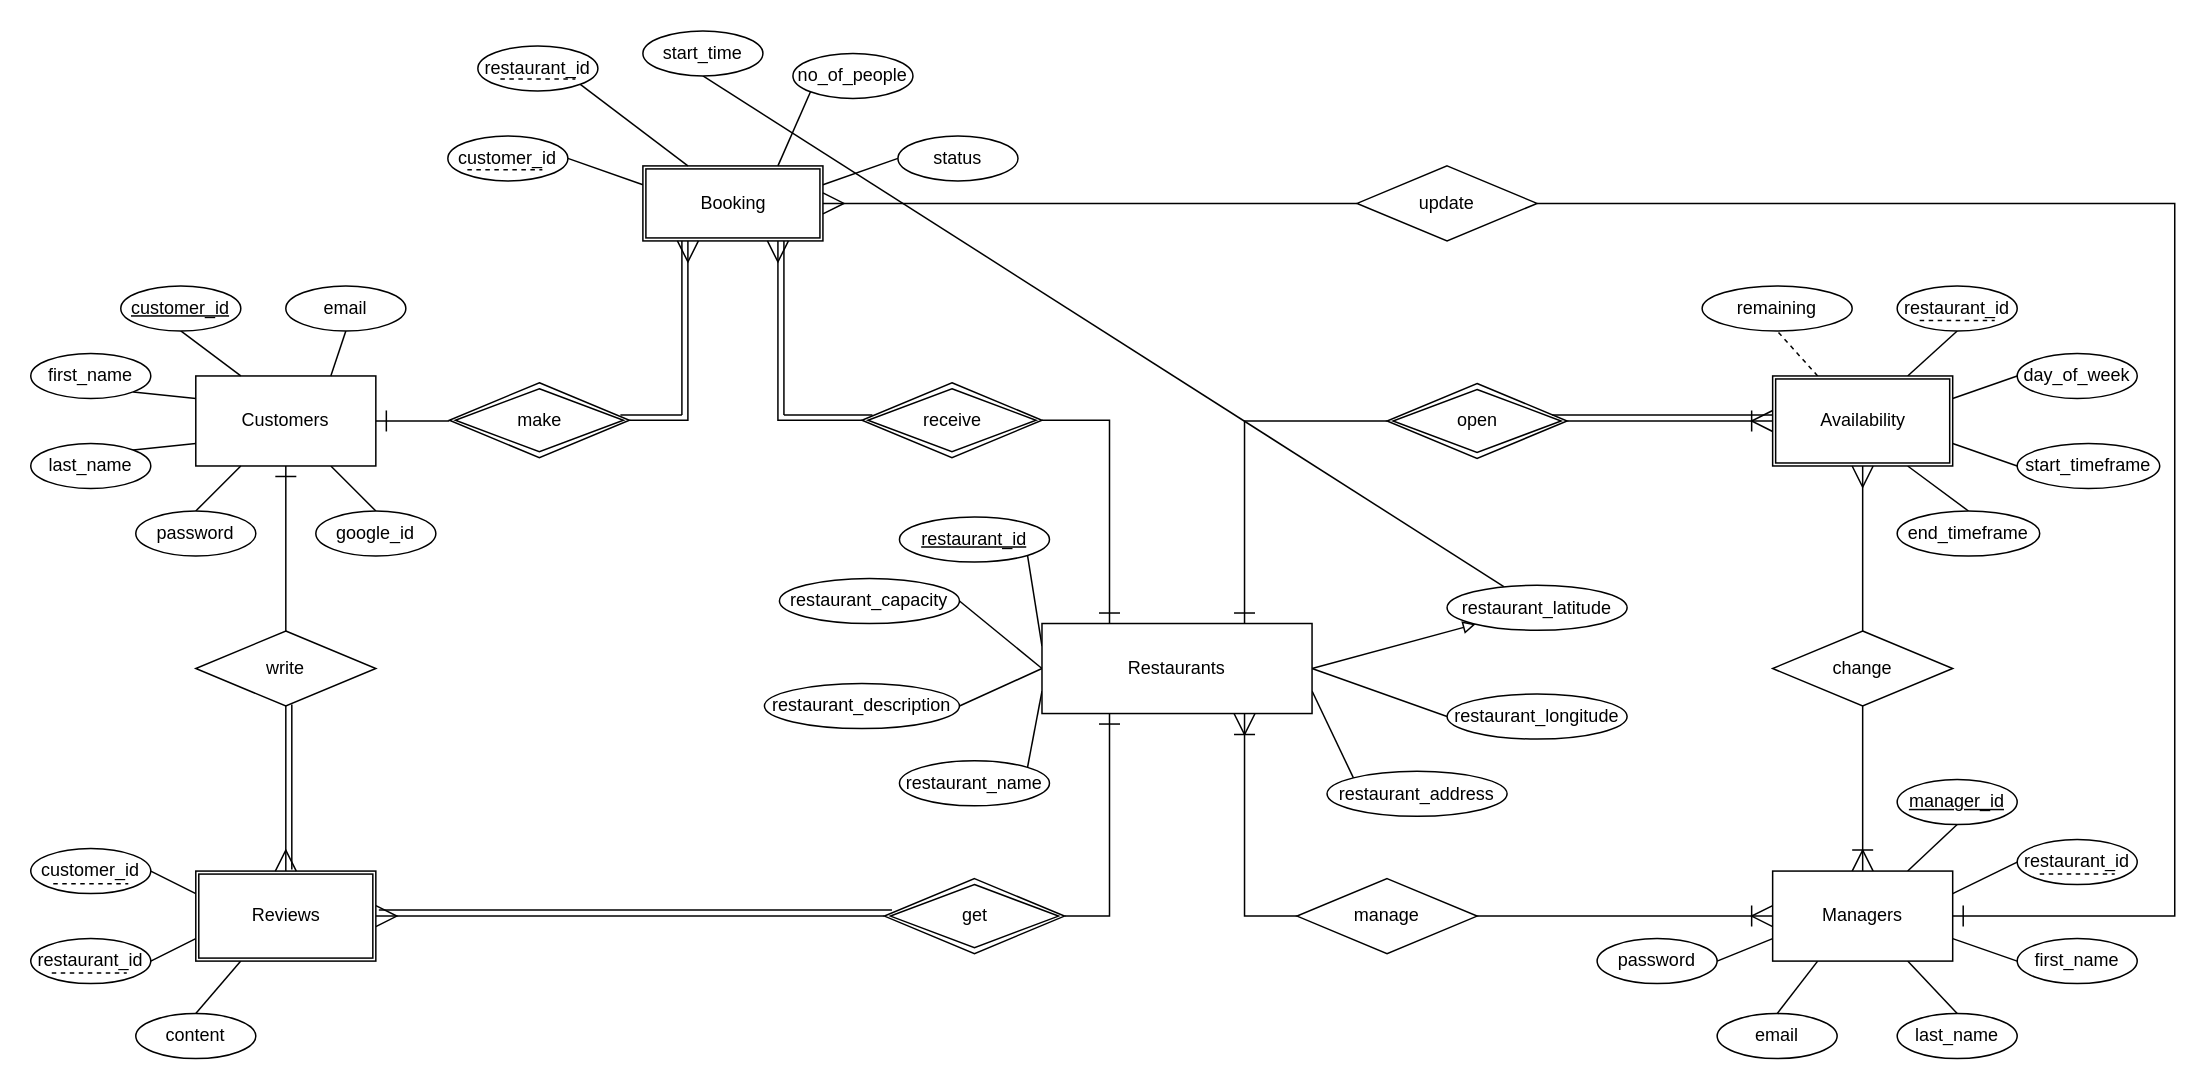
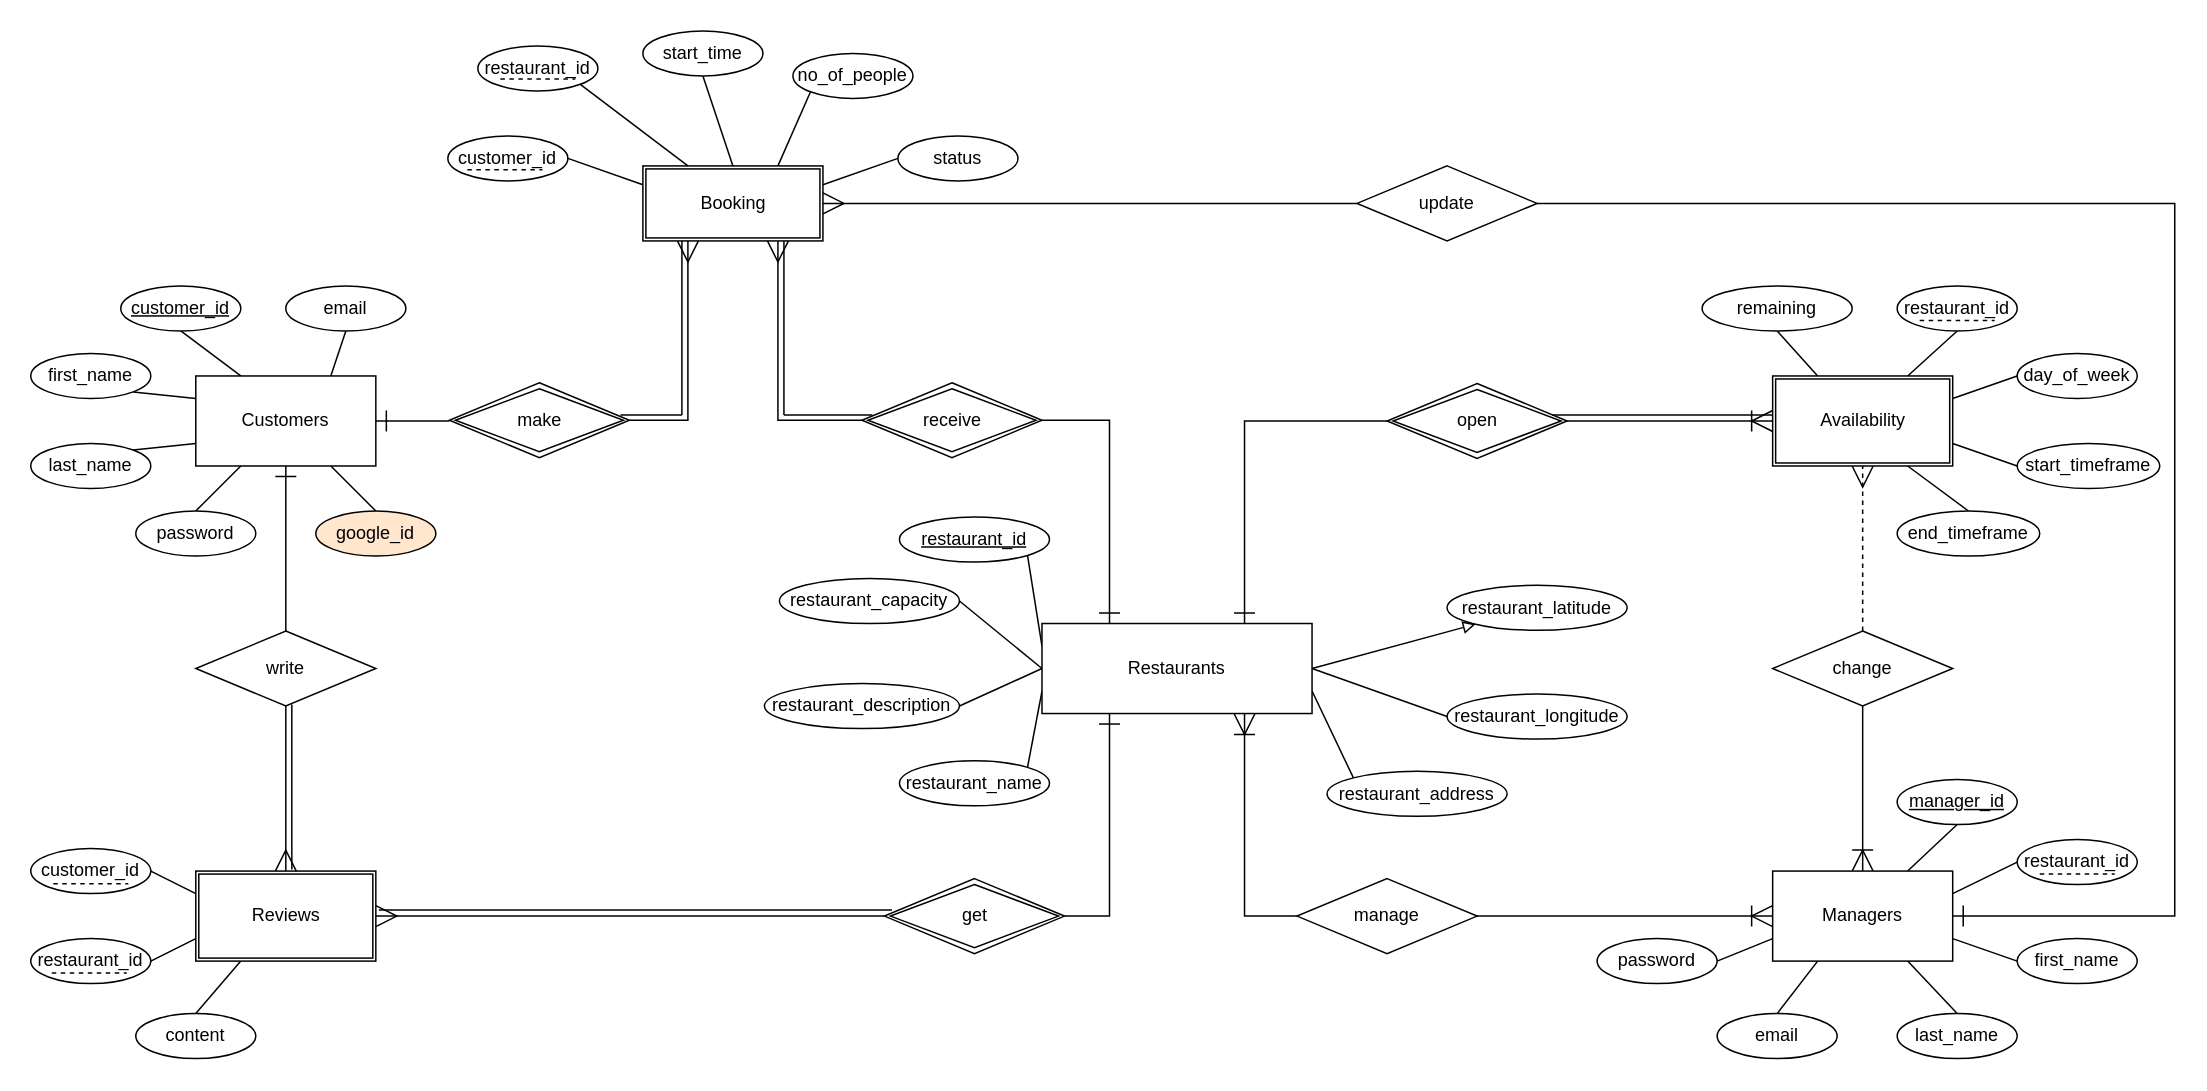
edge "remaining" -- "Availability": style dashed -> solid
edge "start_time" -- "restaurant_latitude": now "start_time" -- "Booking"
node "google_id": fillcolor #ffffff -> #ffe6cc
edge "change" -> "Availability": style solid -> dashed
